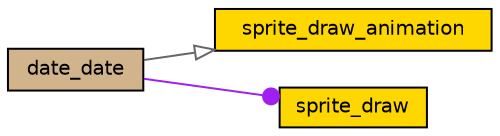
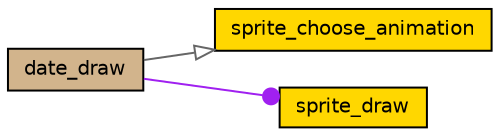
node "sprite_draw_animation": label "sprite_draw_animation" -> "sprite_choose_animation"
node "date_date": label "date_date" -> "date_draw"
